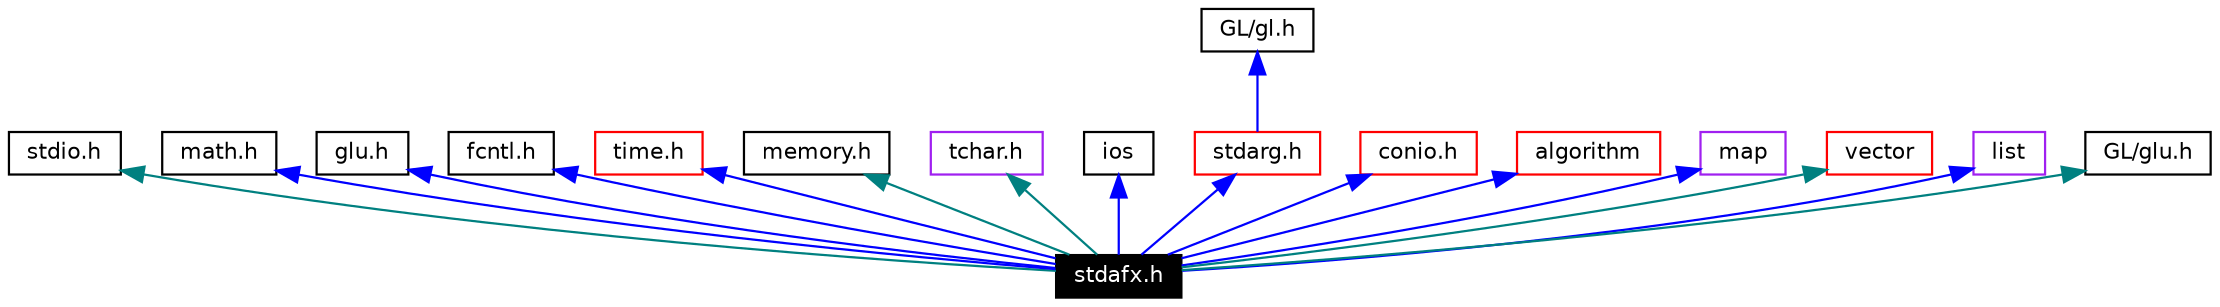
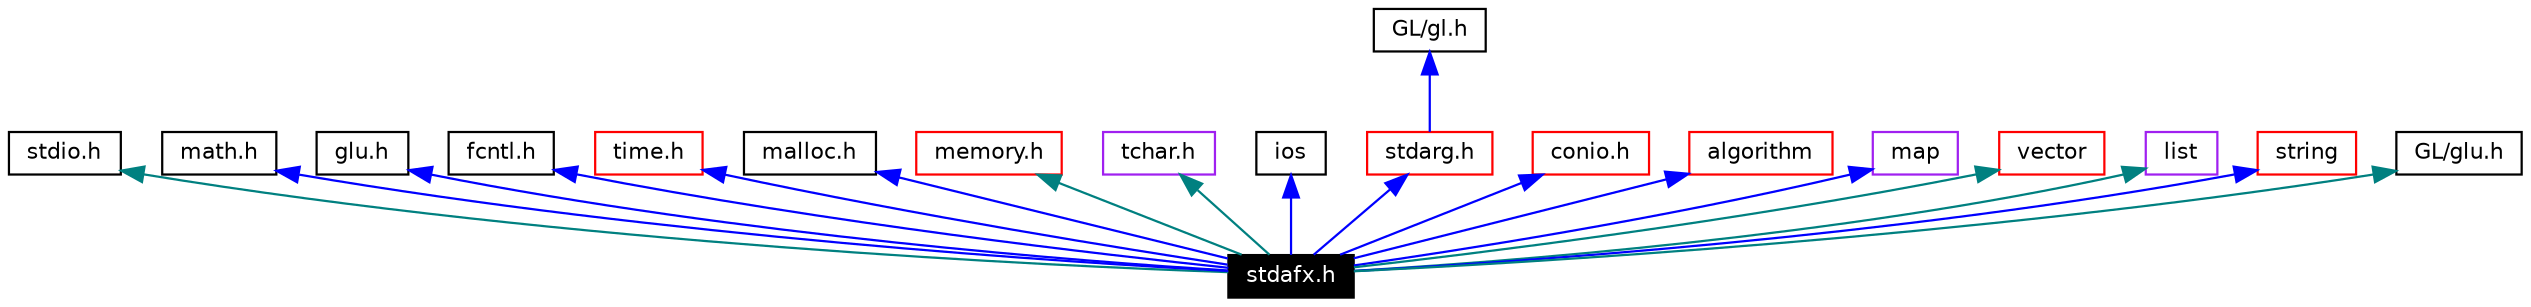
node "malloc.h": added
node "memory.h": color black -> red
node "string": added
edge "stdafx.h" -> "list": color blue -> teal
